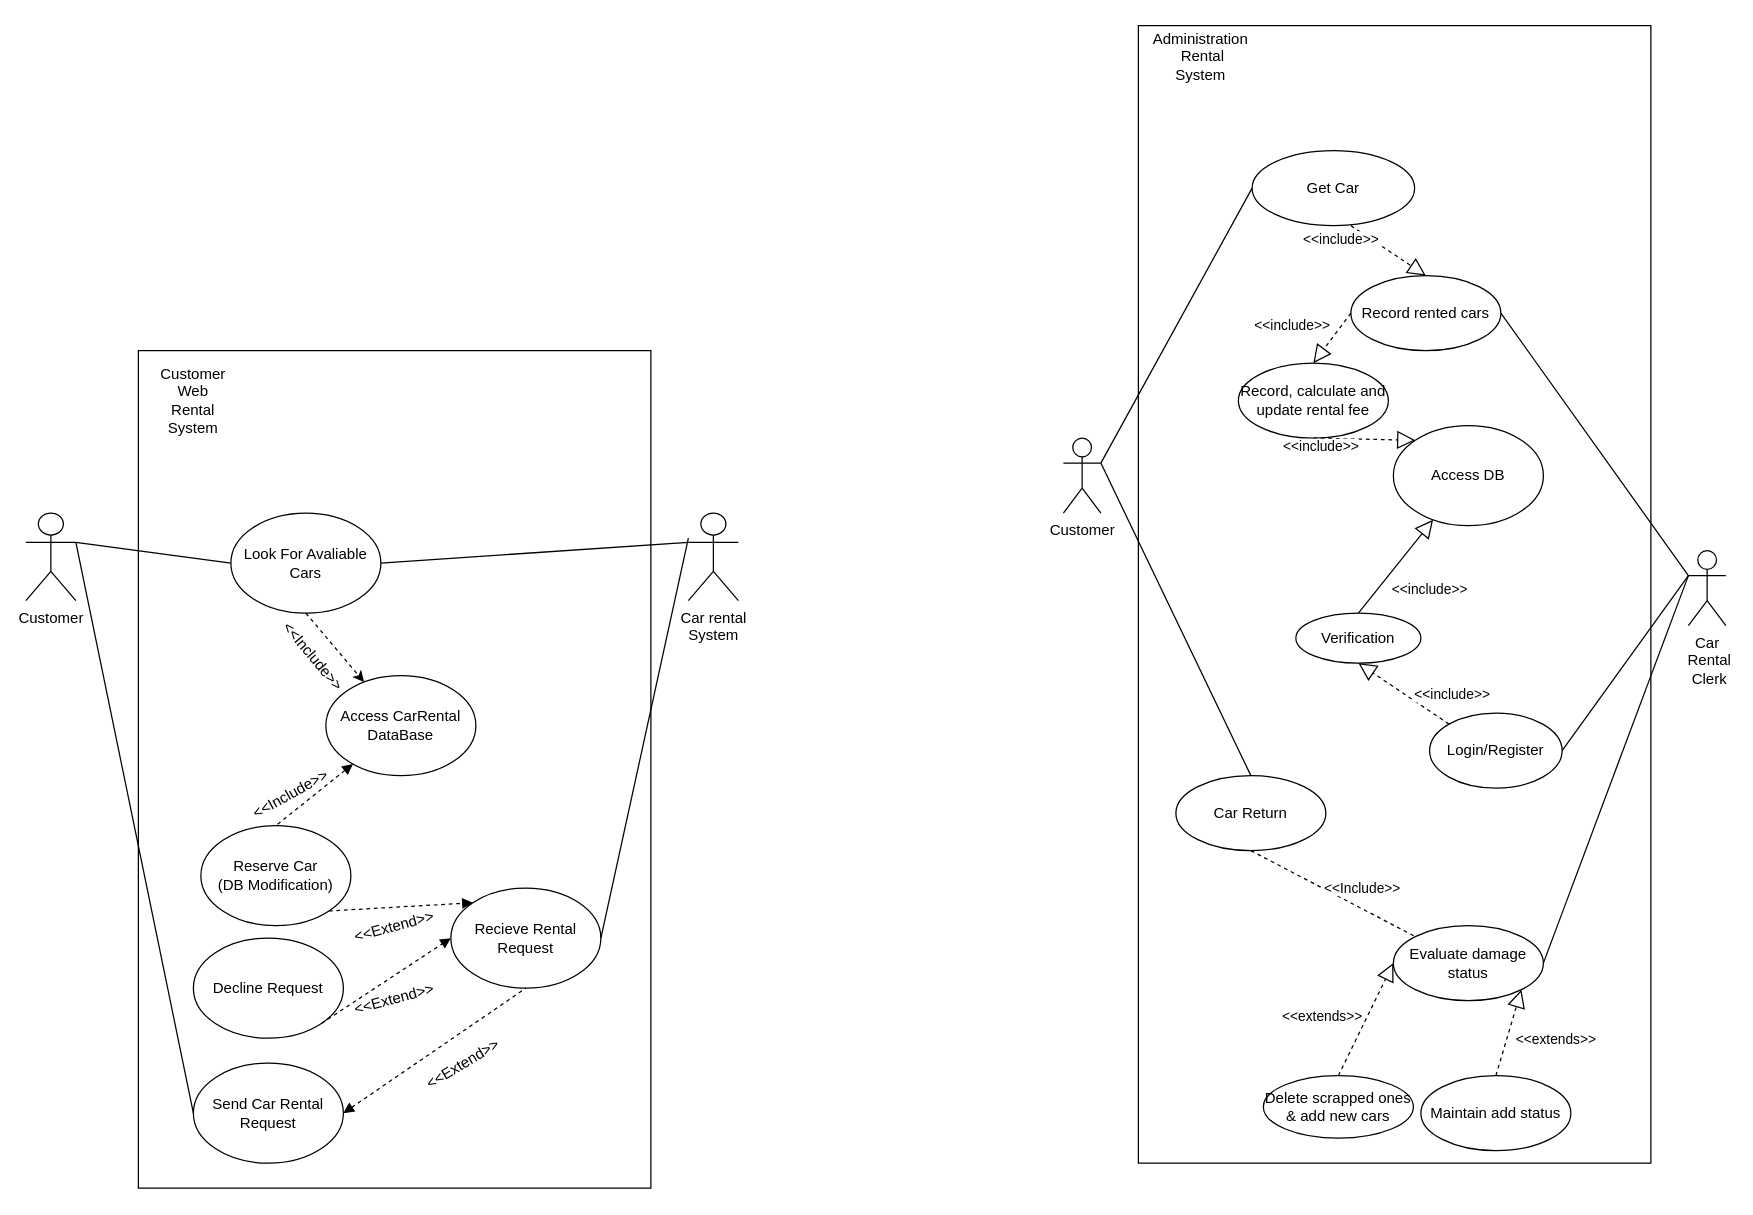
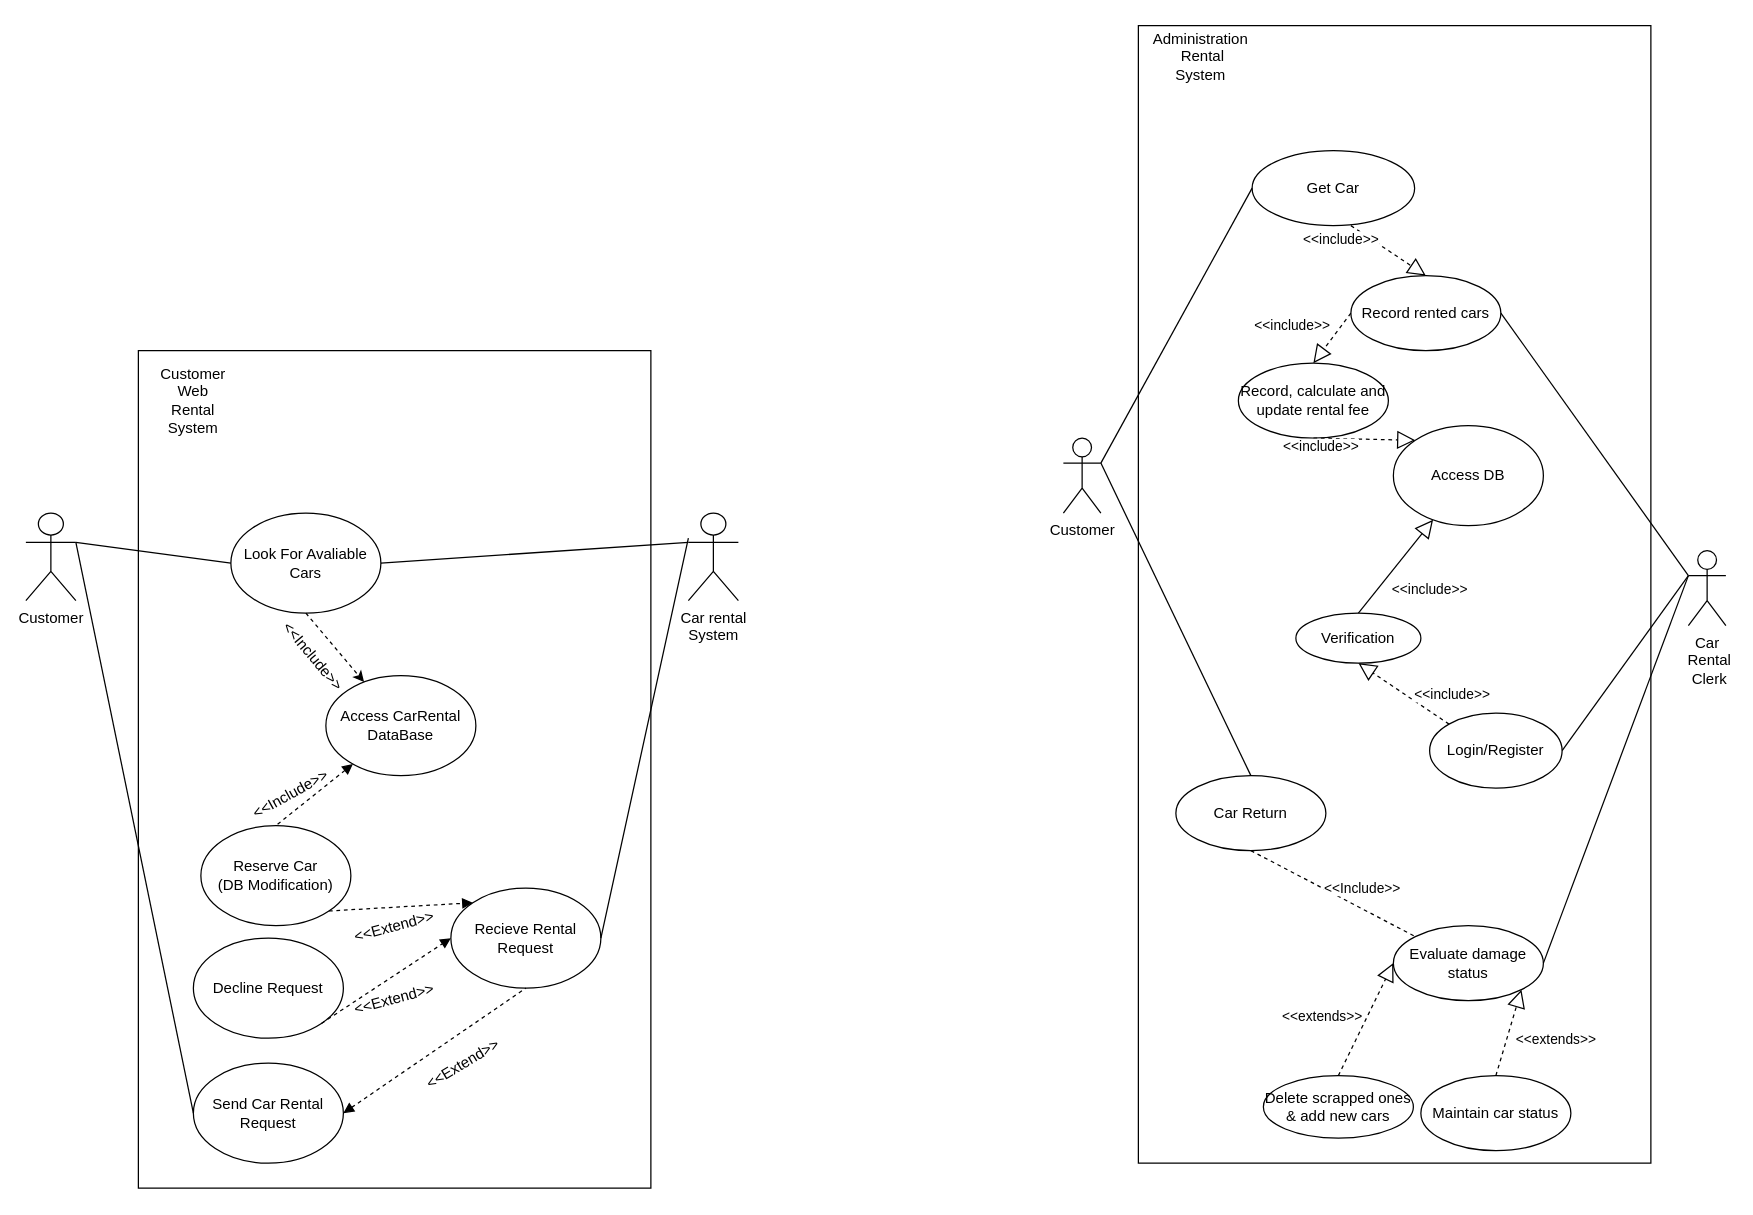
node "Maintain add status": label "Maintain add status" -> "Maintain car status"
